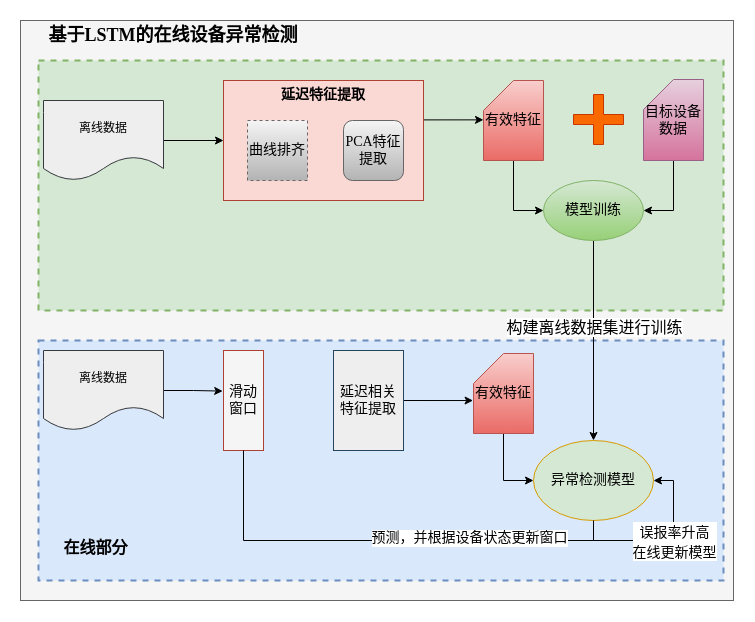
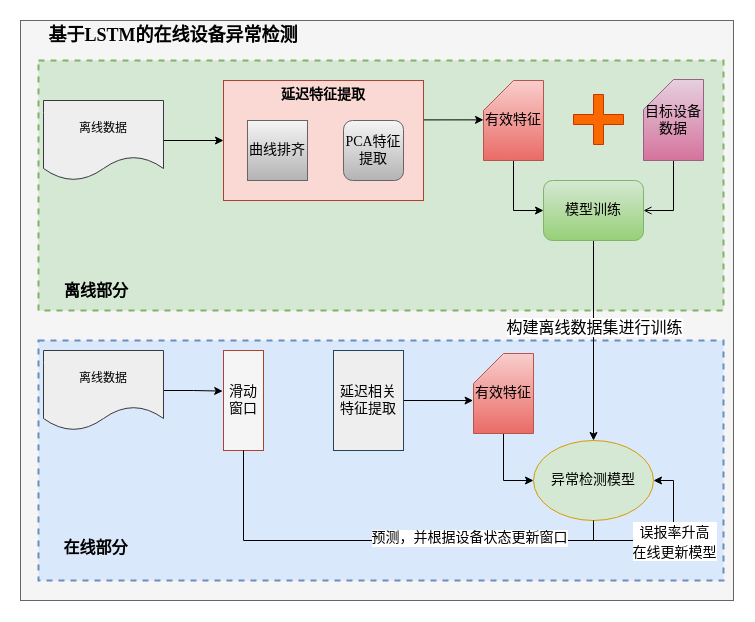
node "曲线排齐": style dashed -> solid
node "模型训练": shape ellipse -> rounded rectangle
edge "目标设备数据" -> "模型训练": arrowhead classic -> open
node "离线部分": added
